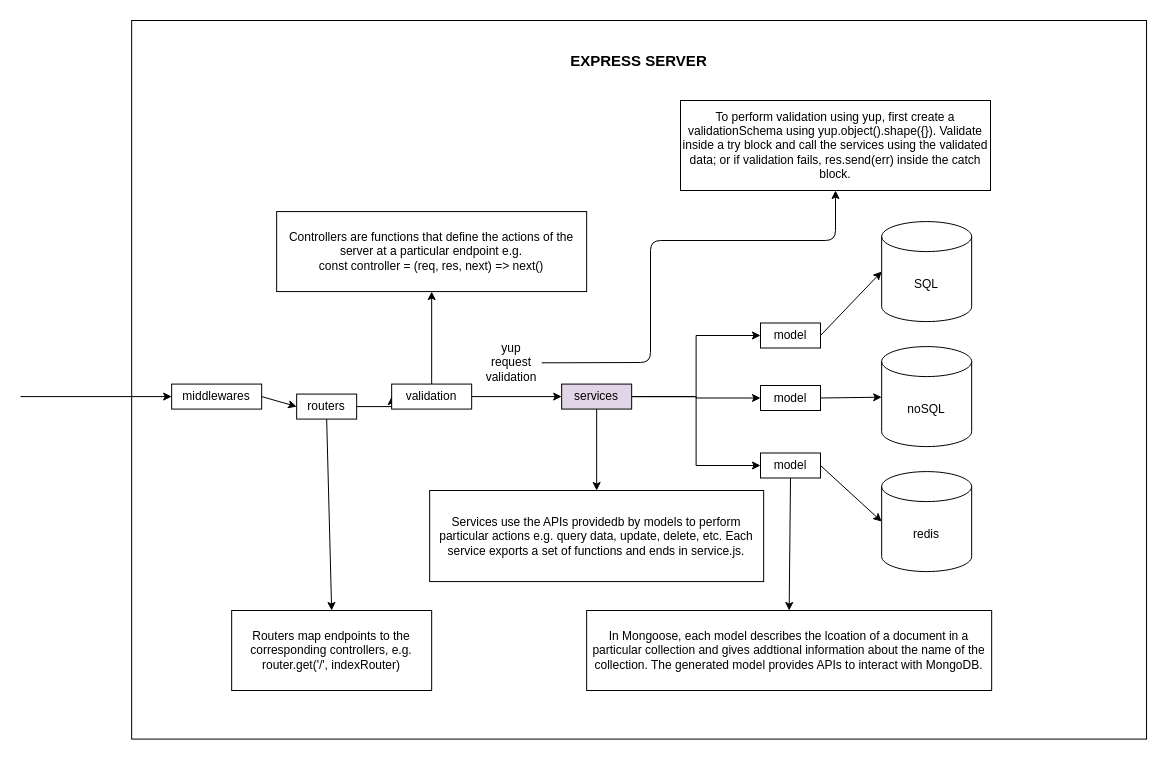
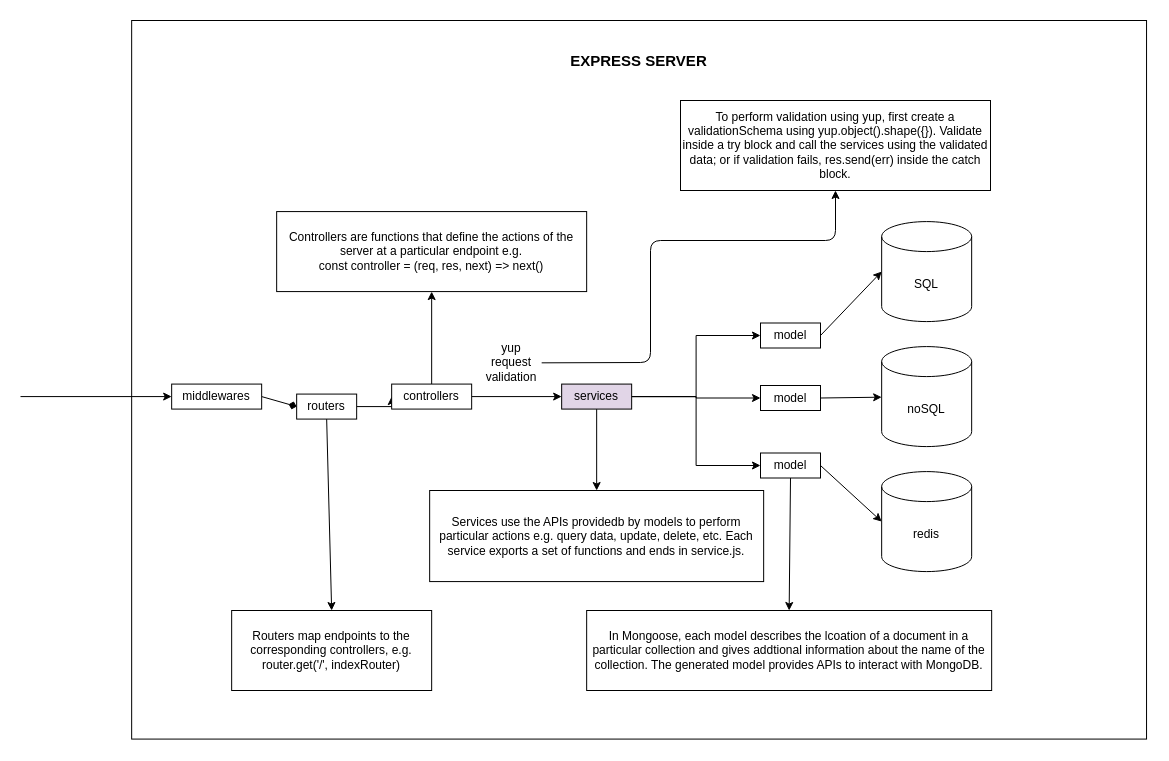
node "validation": label "validation" -> "controllers"
edge "middlewares" -> "routers": arrowhead classic -> diamond
